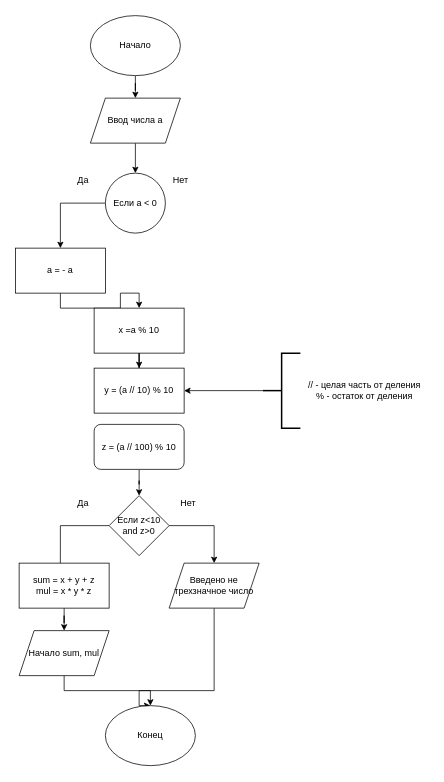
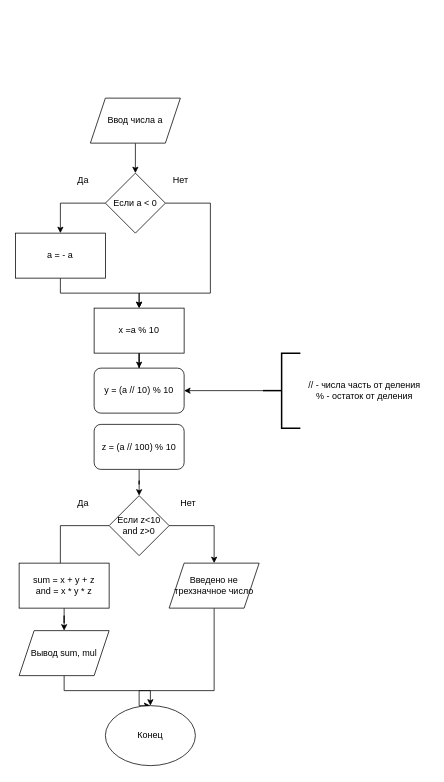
node "Начало": removed
edge "Начало" -> "Ввод числа а": removed
node "Если а < 0": shape ellipse -> diamond
edge "Если а < 0" -> "x =a % 10": added
node "а = - а": moved (60, 270) -> (60, 255)
node "y = (a // 10) % 10": shape rectangle -> rounded rectangle
node "// - целая часть от деления % - остаток от деления": label "// - целая часть от деления % - остаток от деления" -> "// - числа часть от деления % - остаток от деления"
node "sum = x + y + z mul = x * y * z": label "sum = x + y + z mul = x * y * z" -> "sum = x + y + z and = x * y * z"
node "Начало sum, mul": label "Начало sum, mul" -> "Вывод sum, mul"
